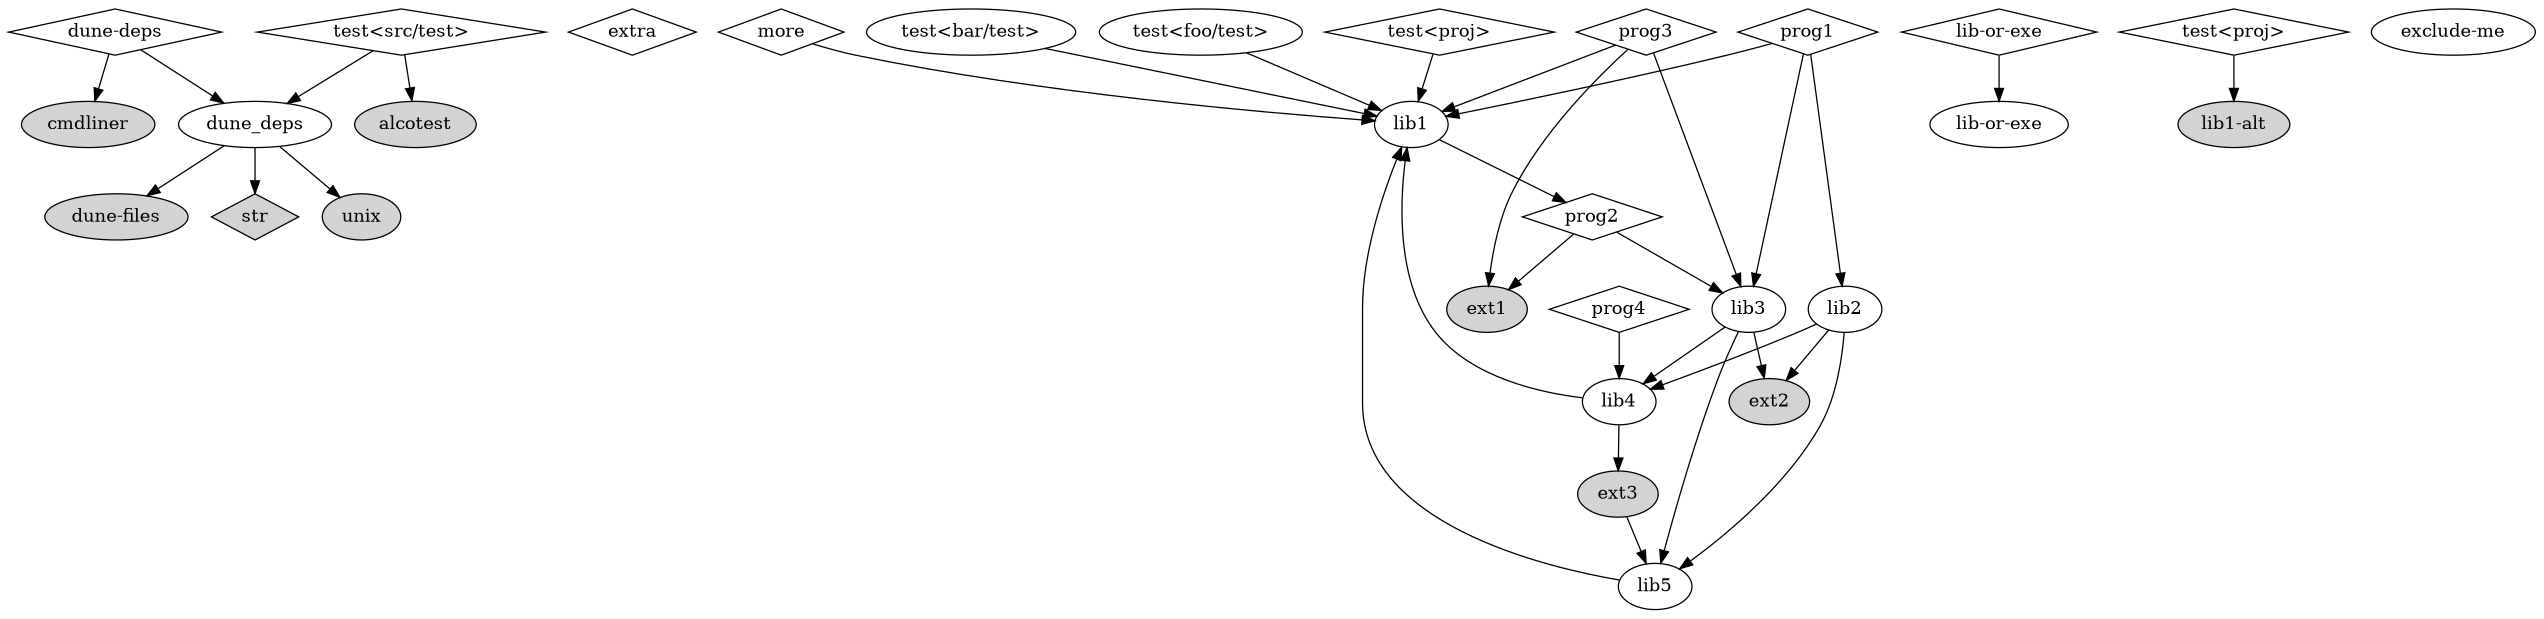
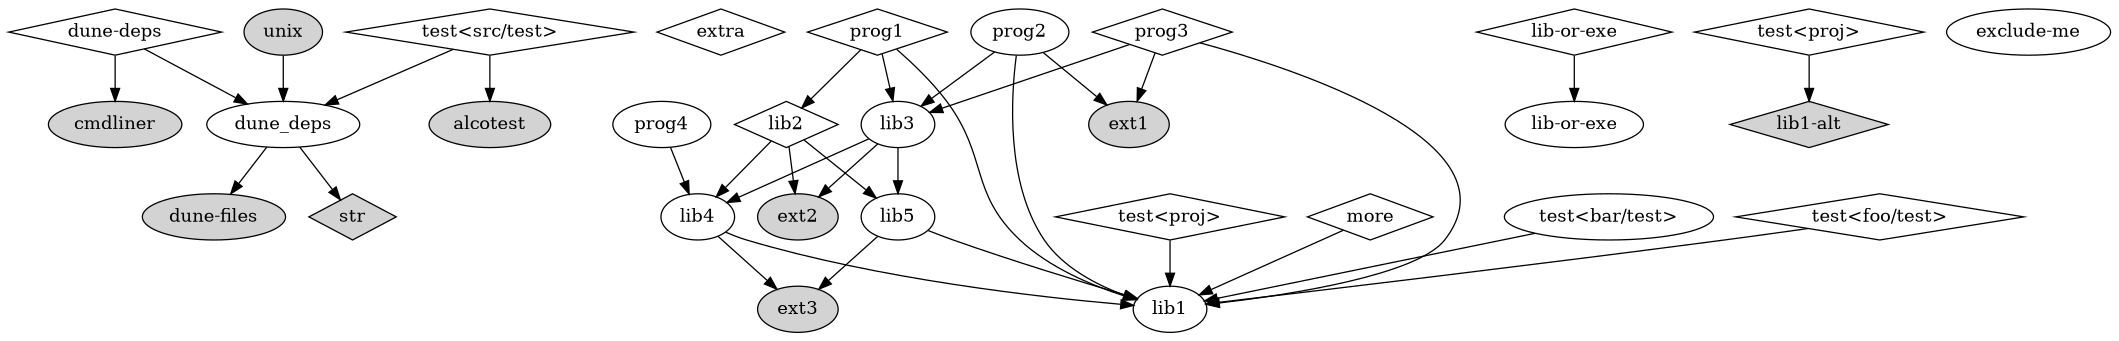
node "test<foo/test>": shape ellipse -> diamond
node "lib1-alt": shape ellipse -> diamond
edge "dune_deps" -> "unix": reversed
edge "lib1" -> "prog2": reversed
node "prog2": shape diamond -> ellipse
node "prog4": shape diamond -> ellipse
node "lib2": shape ellipse -> diamond
edge "ext3" -> "lib5": reversed
